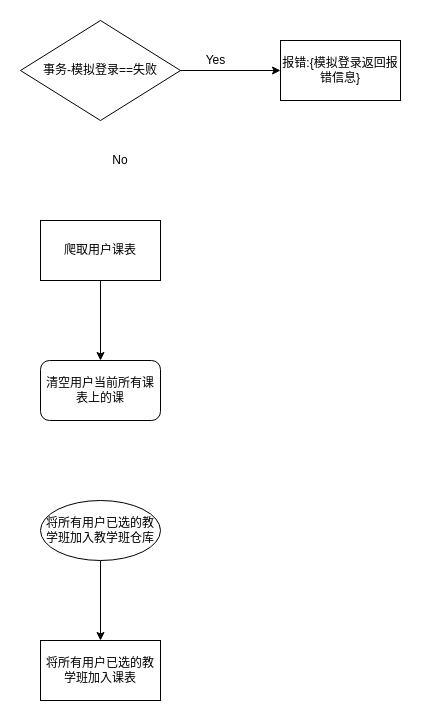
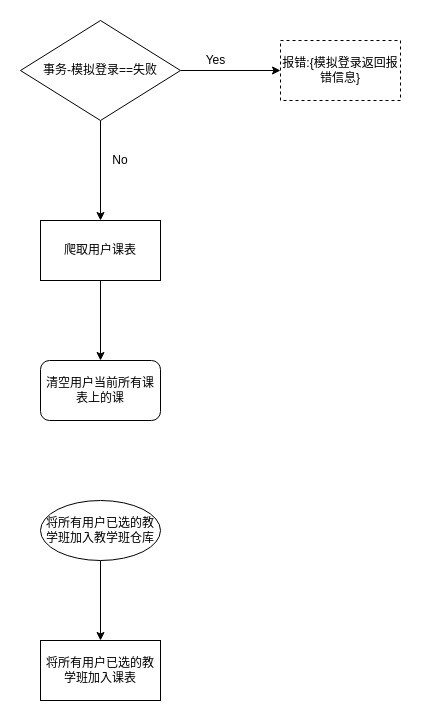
node "报错:{模拟登录返回报错信息}": style solid -> dashed
edge "事务-模拟登录==失败" -> "爬取用户课表": added
